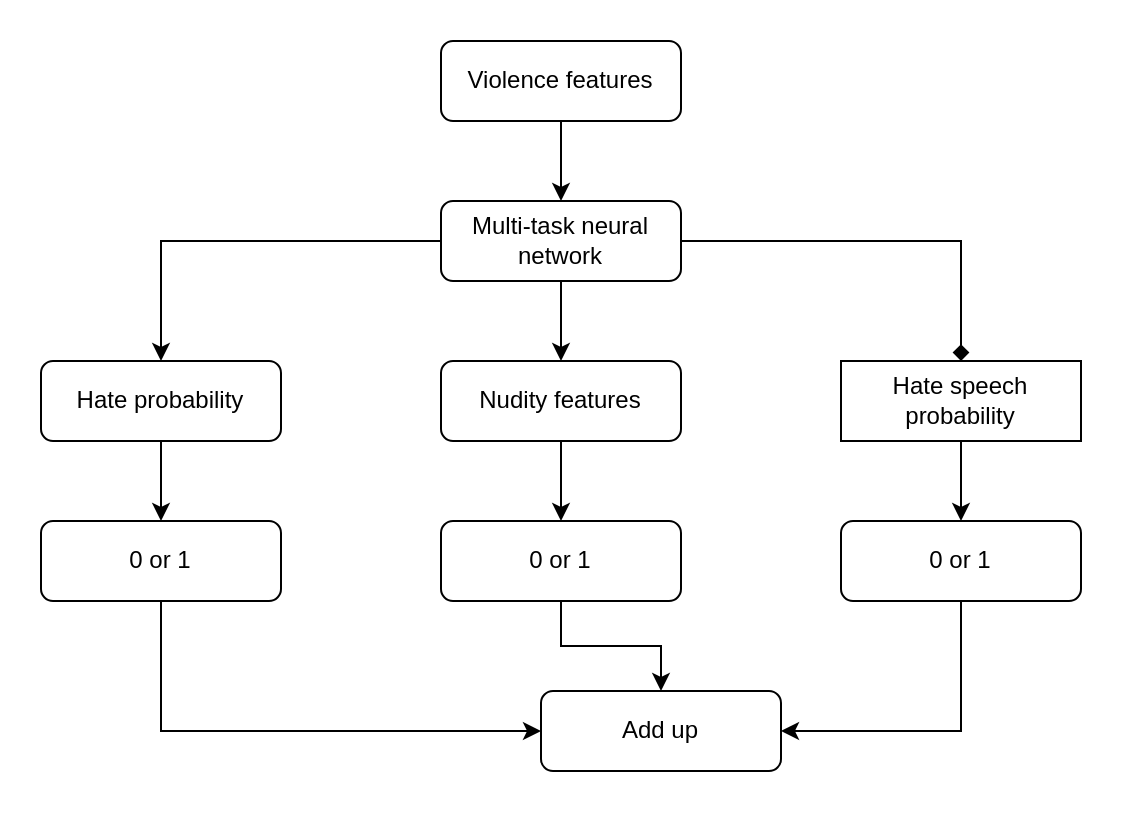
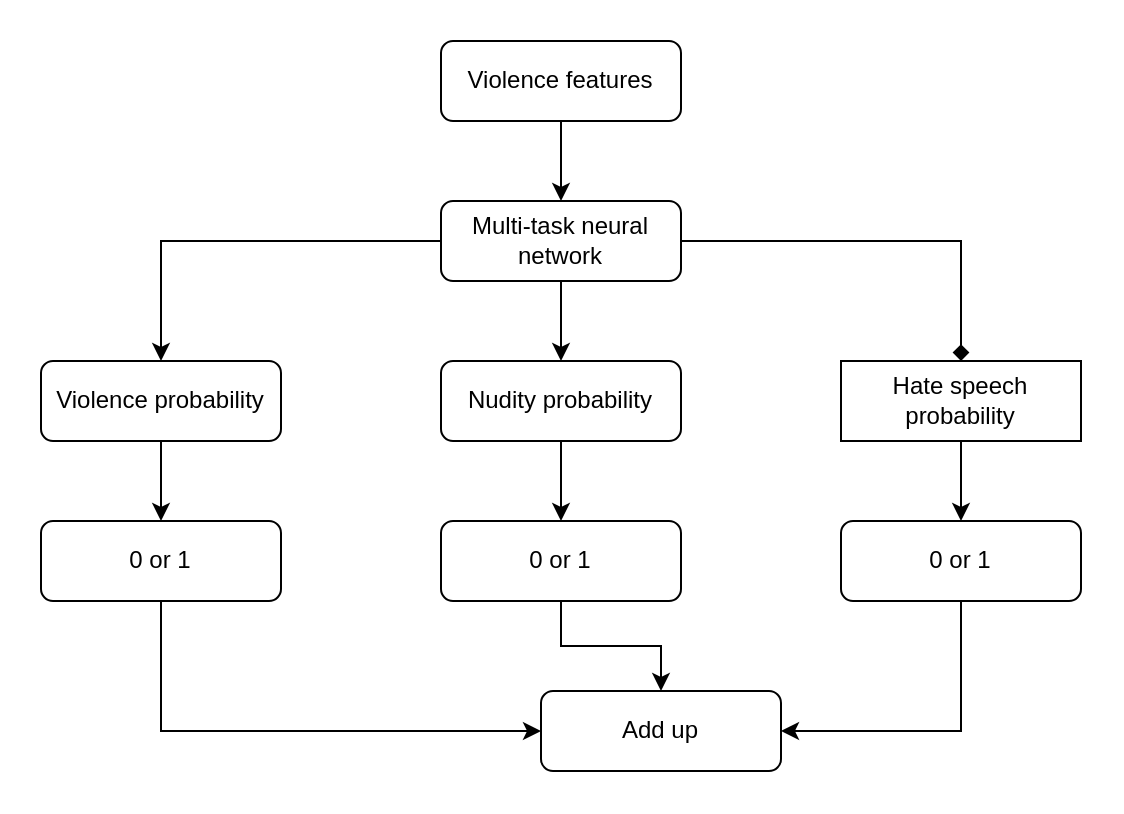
node "Hate probability": label "Hate probability" -> "Violence probability"
node "Nudity features": label "Nudity features" -> "Nudity probability"
